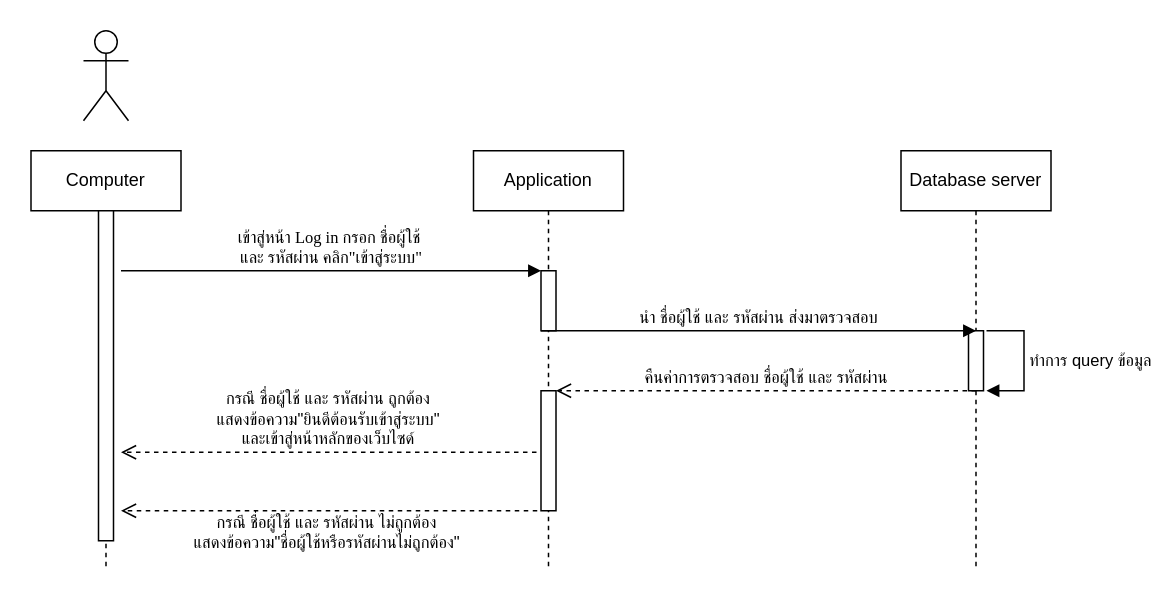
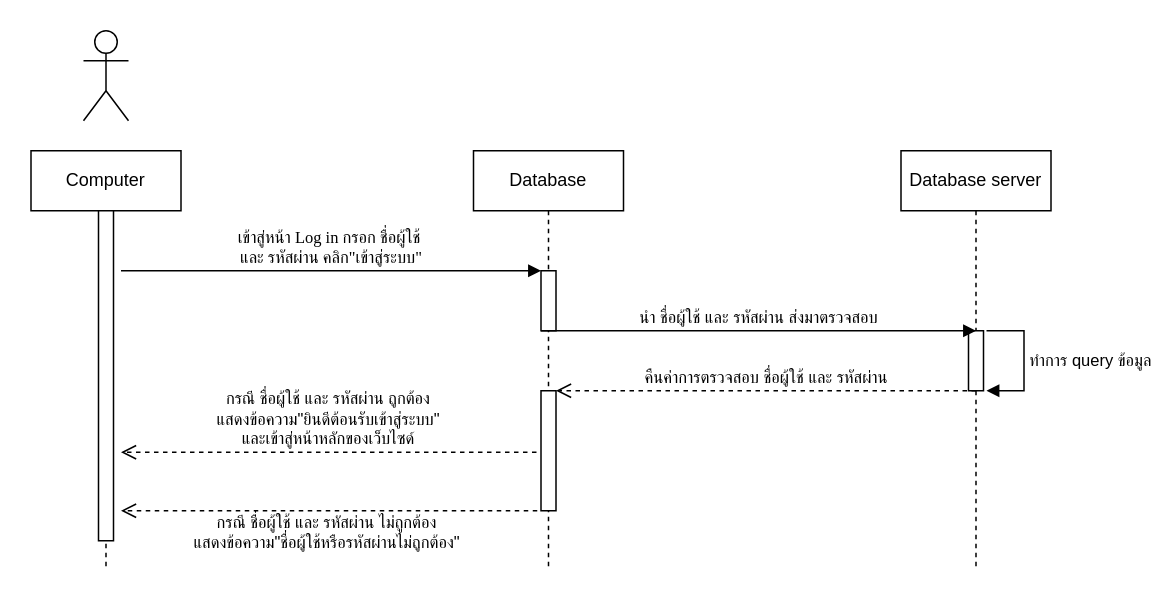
node "Application": label "Application" -> "Database"
